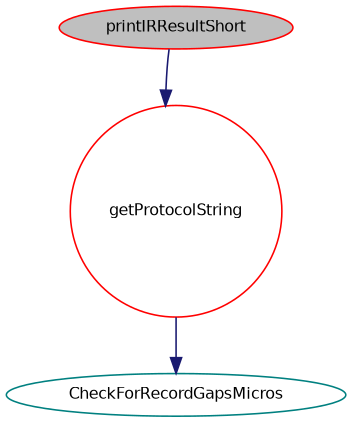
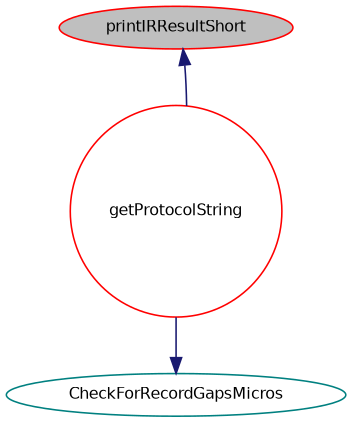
edge "printIRResultShort" -> "getProtocolString": reversed
